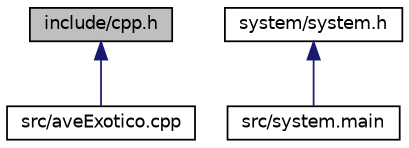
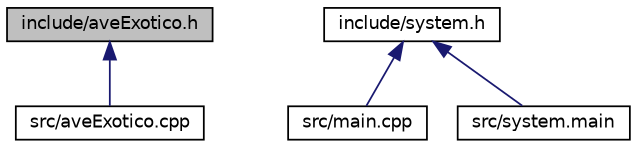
node "include/cpp.h": label "include/cpp.h" -> "include/aveExotico.h"
node "system/system.h": label "system/system.h" -> "include/system.h"
node "src/main.cpp": added
